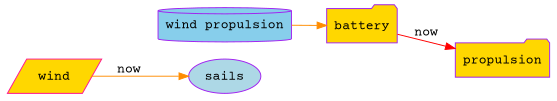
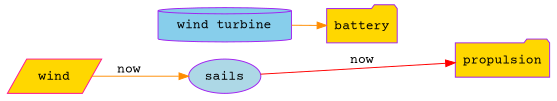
node "wind propulsion": label "wind propulsion" -> "wind turbine"
edge "battery" -> "propulsion": now "sails" -> "propulsion"
